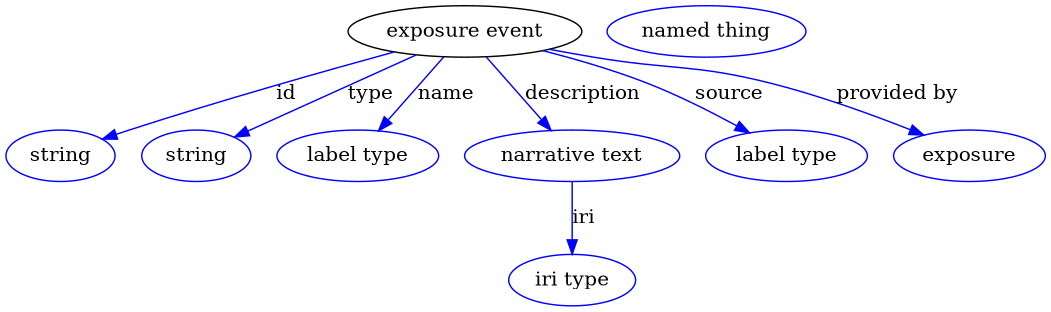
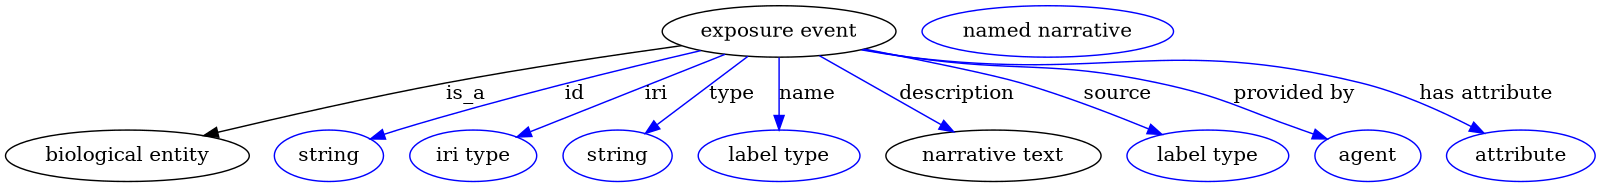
node "named thing": label "named thing" -> "named narrative"
node "biological entity": added
node "narrative text": color blue -> black
node "exposure": label "exposure" -> "agent"
node "attribute": added
edge "narrative text" -> "iri type": now "exposure event" -> "iri type"
